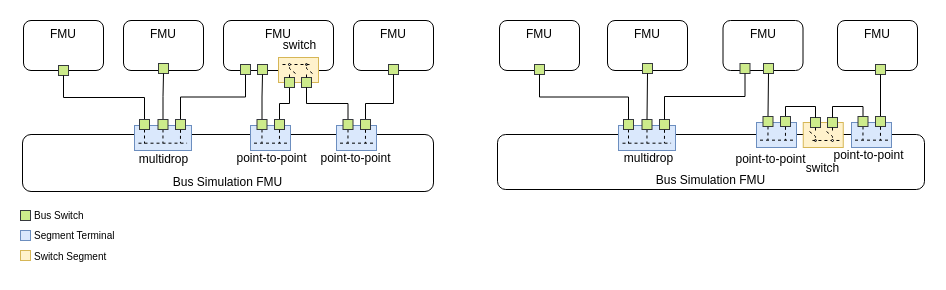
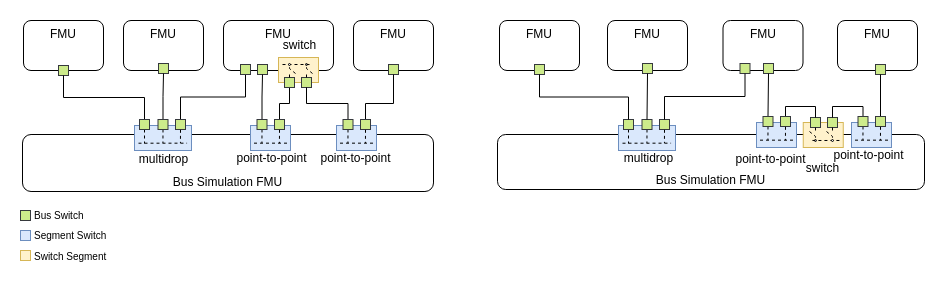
node "Segment Terminal": label "Segment Terminal" -> "Segment Switch"
